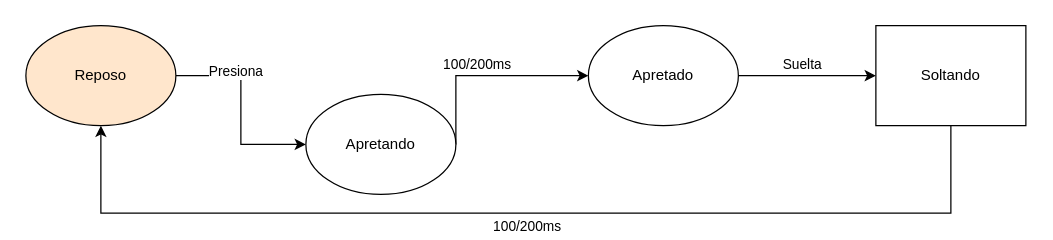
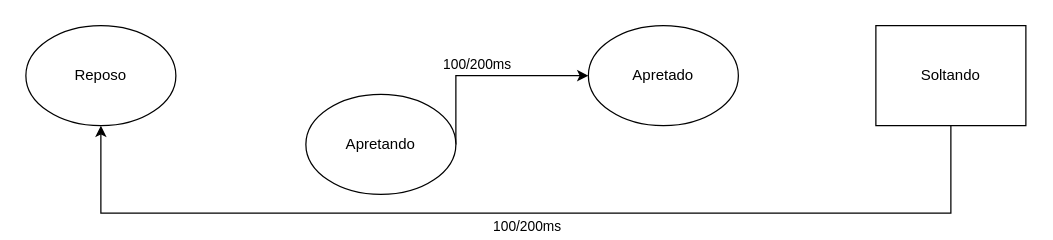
node "Reposo": fillcolor #ffe6cc -> #ffffff
edge "Apretado" -> "Soltando": removed, label "Suelta"
edge "Reposo" -> "Apretando": removed, label "Presiona"
